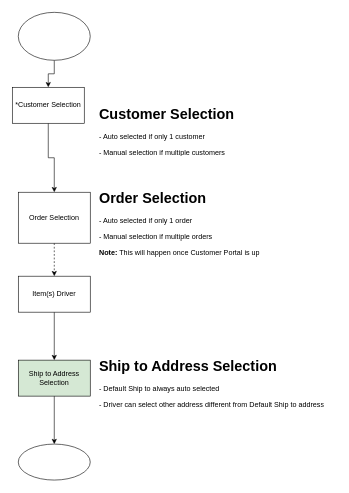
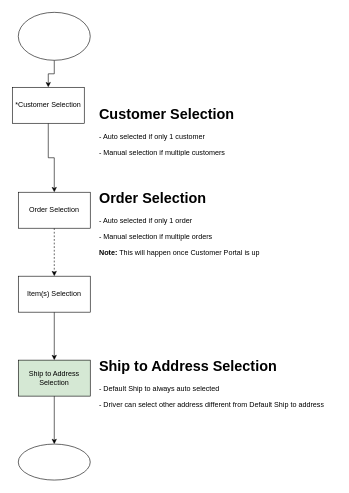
node "Order Selection": size 72x51 -> 72x36
node "Item(s) Driver": label "Item(s) Driver" -> "Item(s) Selection"
